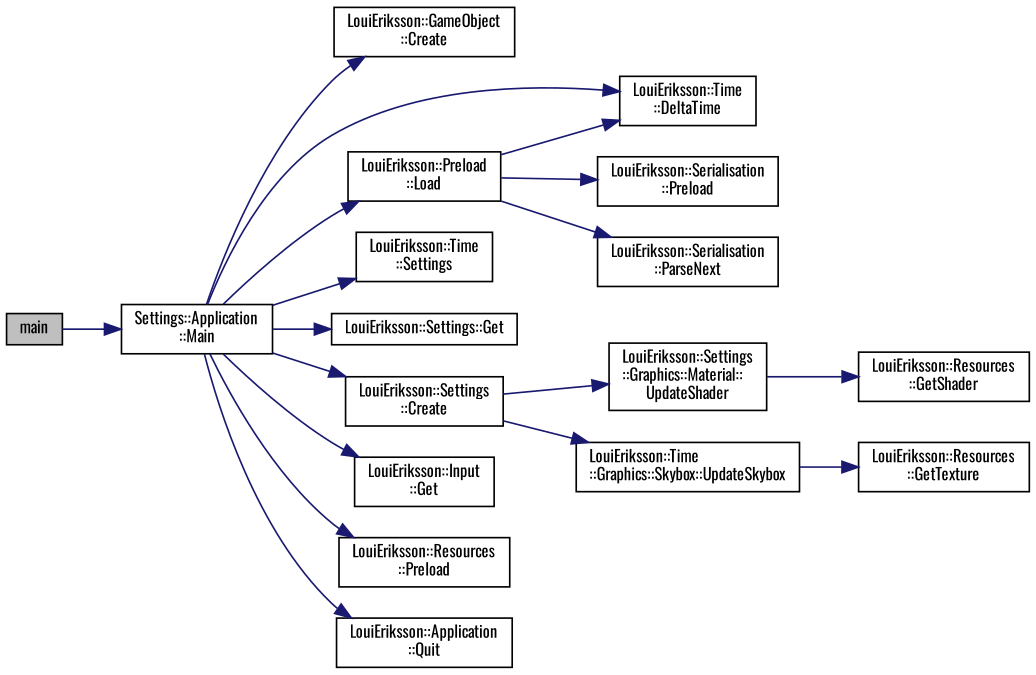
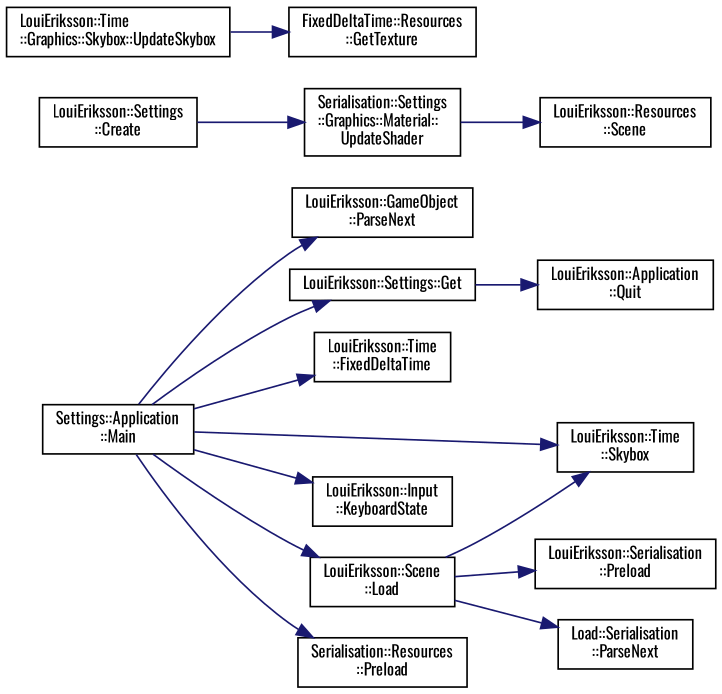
node "LouiEriksson::GameObject ::Create": label "LouiEriksson::GameObject ::Create" -> "LouiEriksson::GameObject ::ParseNext"
node "LouiEriksson::Time ::DeltaTime": label "LouiEriksson::Time ::DeltaTime" -> "LouiEriksson::Time ::Skybox"
node "LouiEriksson::Preload ::Load": label "LouiEriksson::Preload ::Load" -> "LouiEriksson::Scene ::Load"
node "LouiEriksson::Time ::Settings": label "LouiEriksson::Time ::Settings" -> "LouiEriksson::Time ::FixedDeltaTime"
node "LouiEriksson::Serialisation ::ParseNext": label "LouiEriksson::Serialisation ::ParseNext" -> "Load::Serialisation ::ParseNext"
node "main": removed
edge "Settings::Application ::Main" -> "LouiEriksson::Settings ::Create": removed
node "LouiEriksson::Settings ::Graphics::Material:: UpdateShader": label "LouiEriksson::Settings ::Graphics::Material:: UpdateShader" -> "Serialisation::Settings ::Graphics::Material:: UpdateShader"
node "LouiEriksson::Resources ::GetShader": label "LouiEriksson::Resources ::GetShader" -> "LouiEriksson::Resources ::Scene"
edge "LouiEriksson::Settings ::Create" -> "LouiEriksson::Time ::Graphics::Skybox::UpdateSkybox": removed
node "LouiEriksson::Resources ::GetTexture": label "LouiEriksson::Resources ::GetTexture" -> "FixedDeltaTime::Resources ::GetTexture"
node "LouiEriksson::Input ::Get": label "LouiEriksson::Input ::Get" -> "LouiEriksson::Input ::KeyboardState"
edge "Settings::Application ::Main" -> "LouiEriksson::Application ::Quit": now "LouiEriksson::Settings::Get" -> "LouiEriksson::Application ::Quit"
node "LouiEriksson::Resources ::Preload": label "LouiEriksson::Resources ::Preload" -> "Serialisation::Resources ::Preload"
